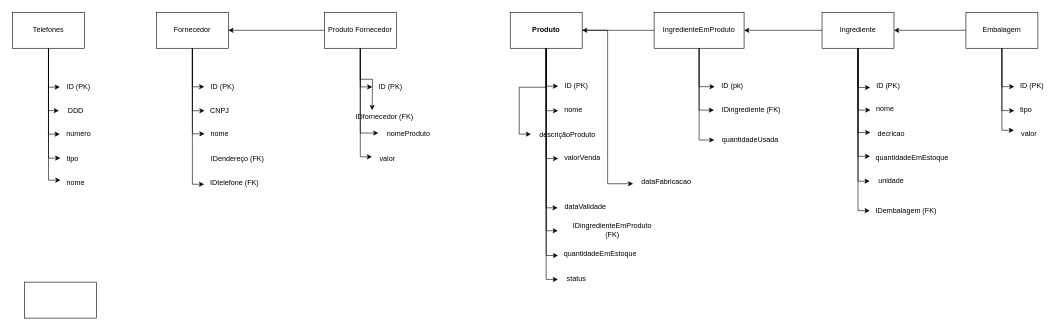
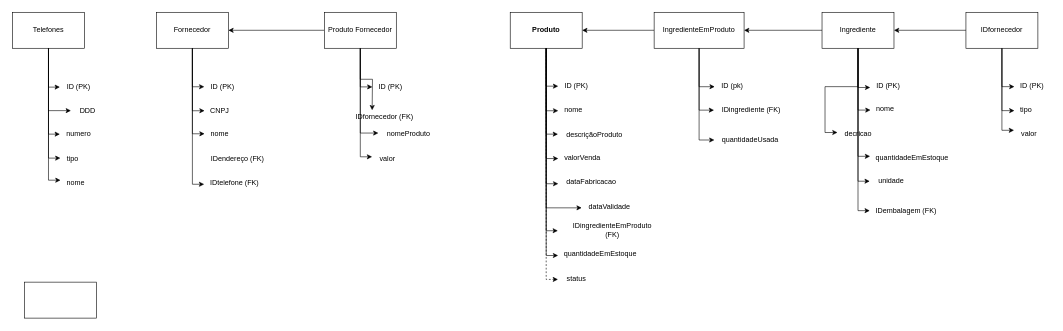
node "Embalagem": label "Embalagem" -> "IDfornecedor"
node "DDD": moved (75, 111) -> (87, 111)
node "decricao": moved (891, 134) -> (858, 134)
node "descriçãoProduto": moved (567, 135) -> (594, 135)
node "dataFabricacao": moved (666, 182) -> (591, 182)
node "dataValidade": moved (585, 207) -> (609, 207)
edge "Produto" -> "status": style solid -> dashed
